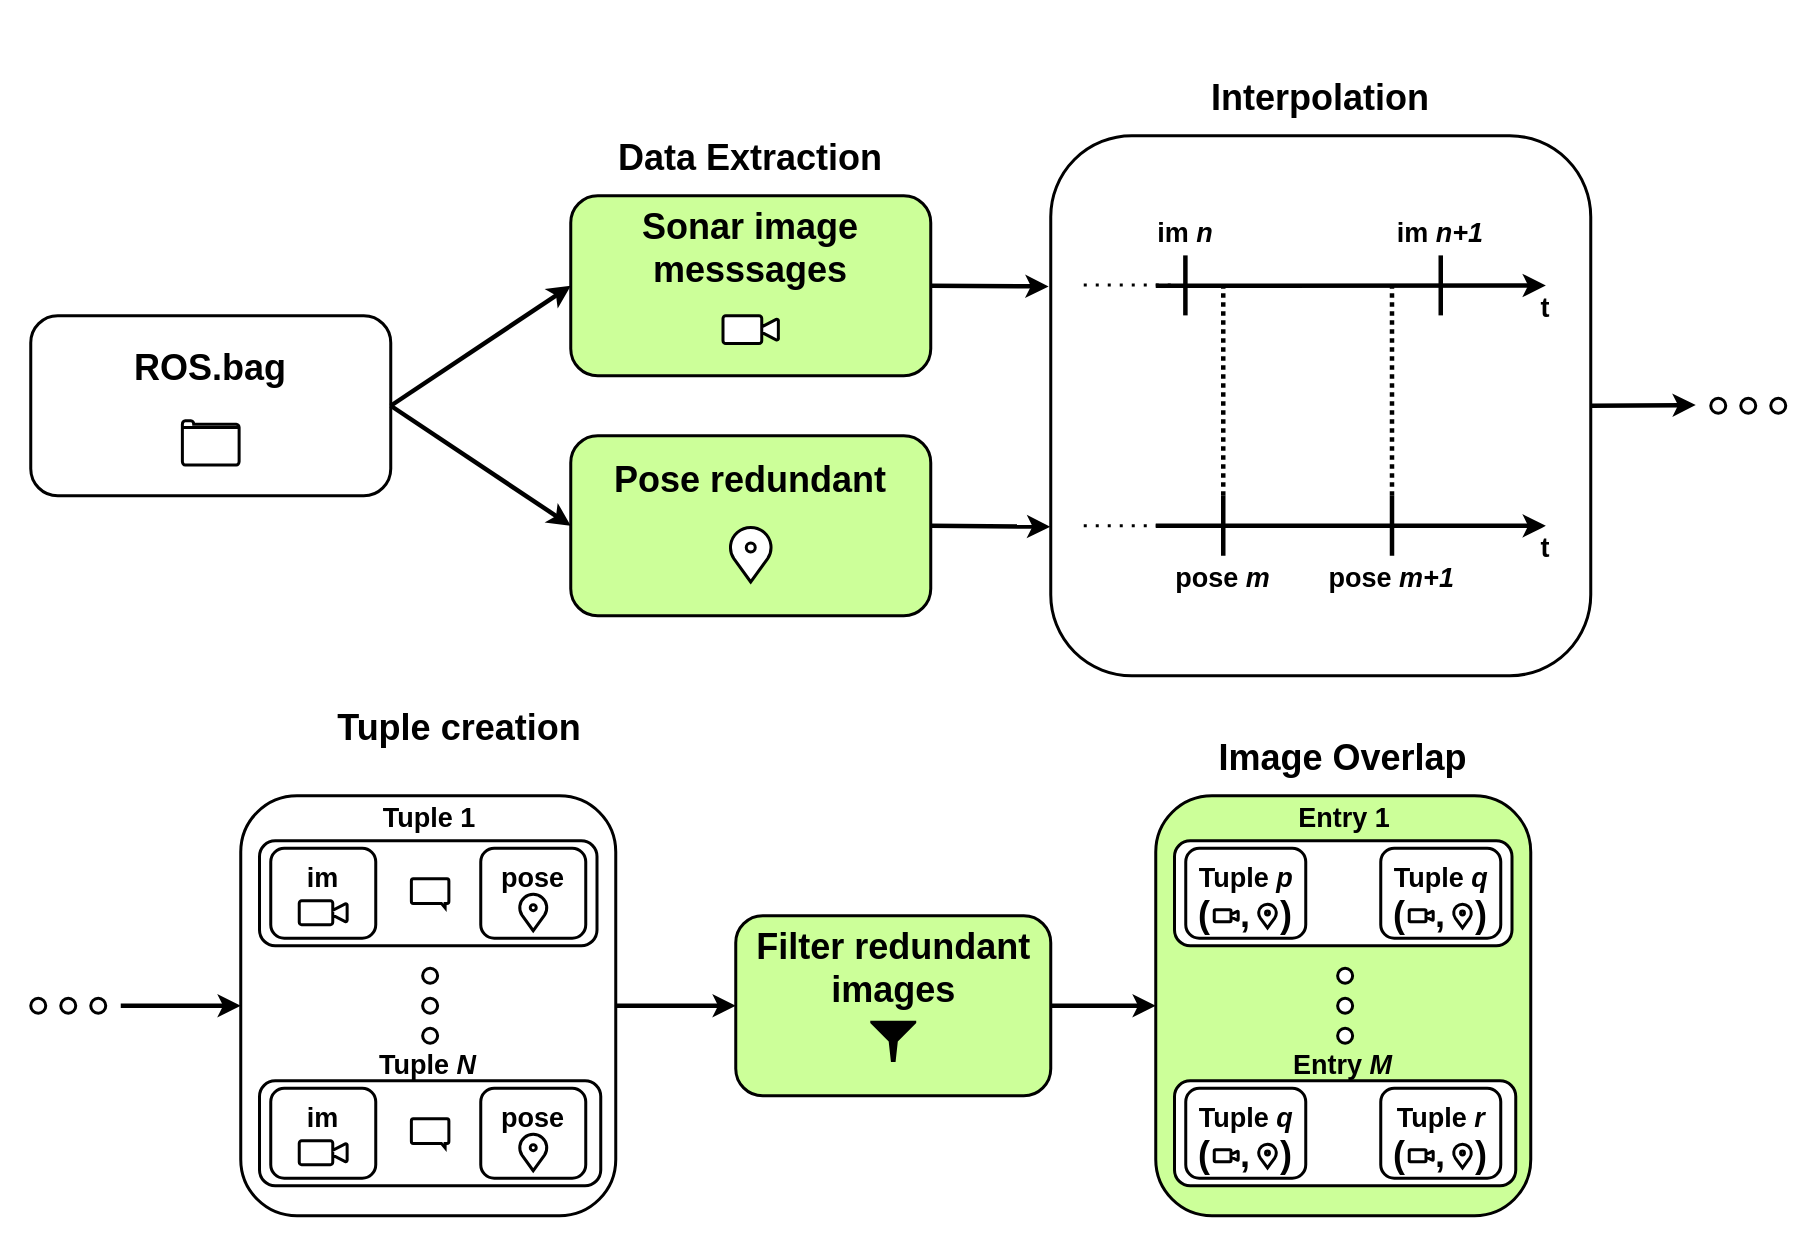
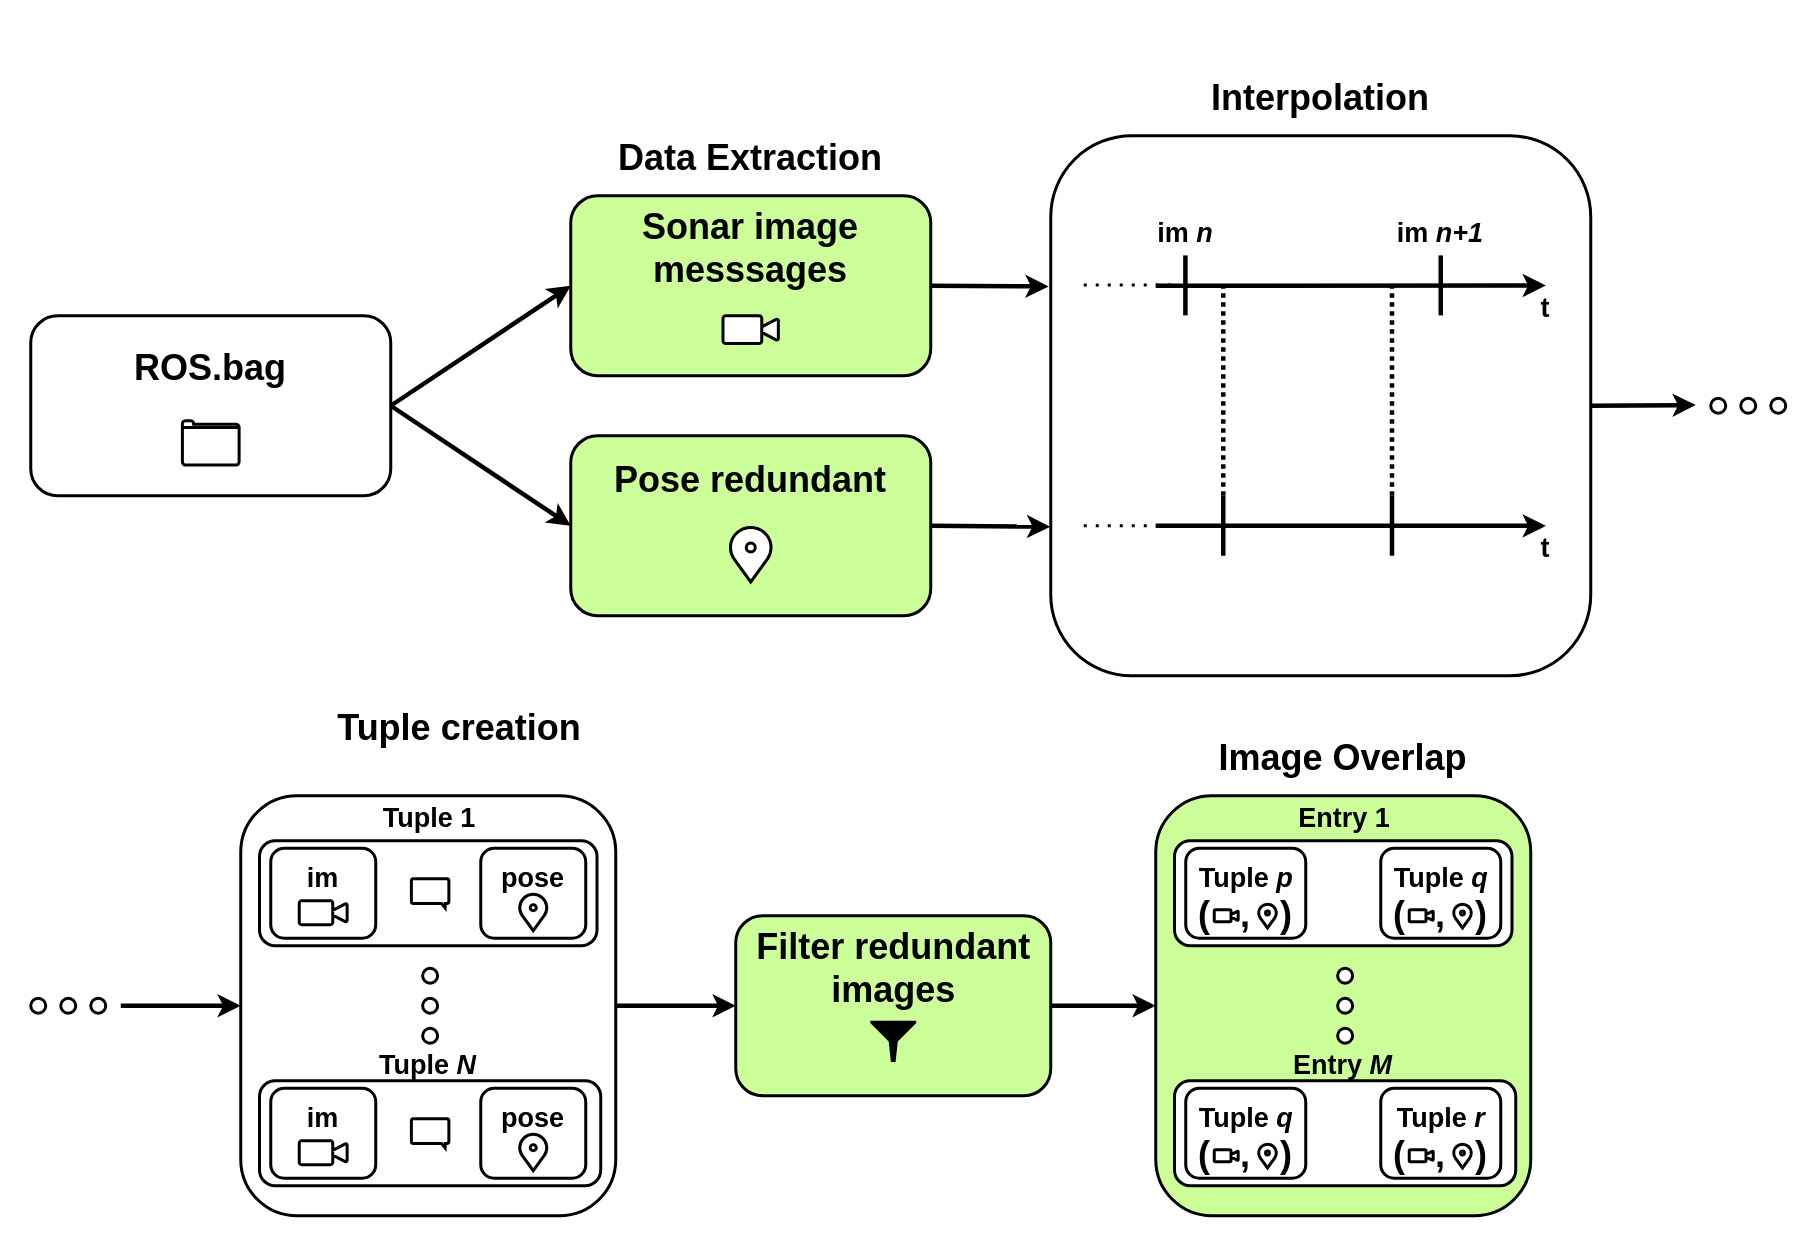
node "pose m": removed
node "pose m+1": removed
